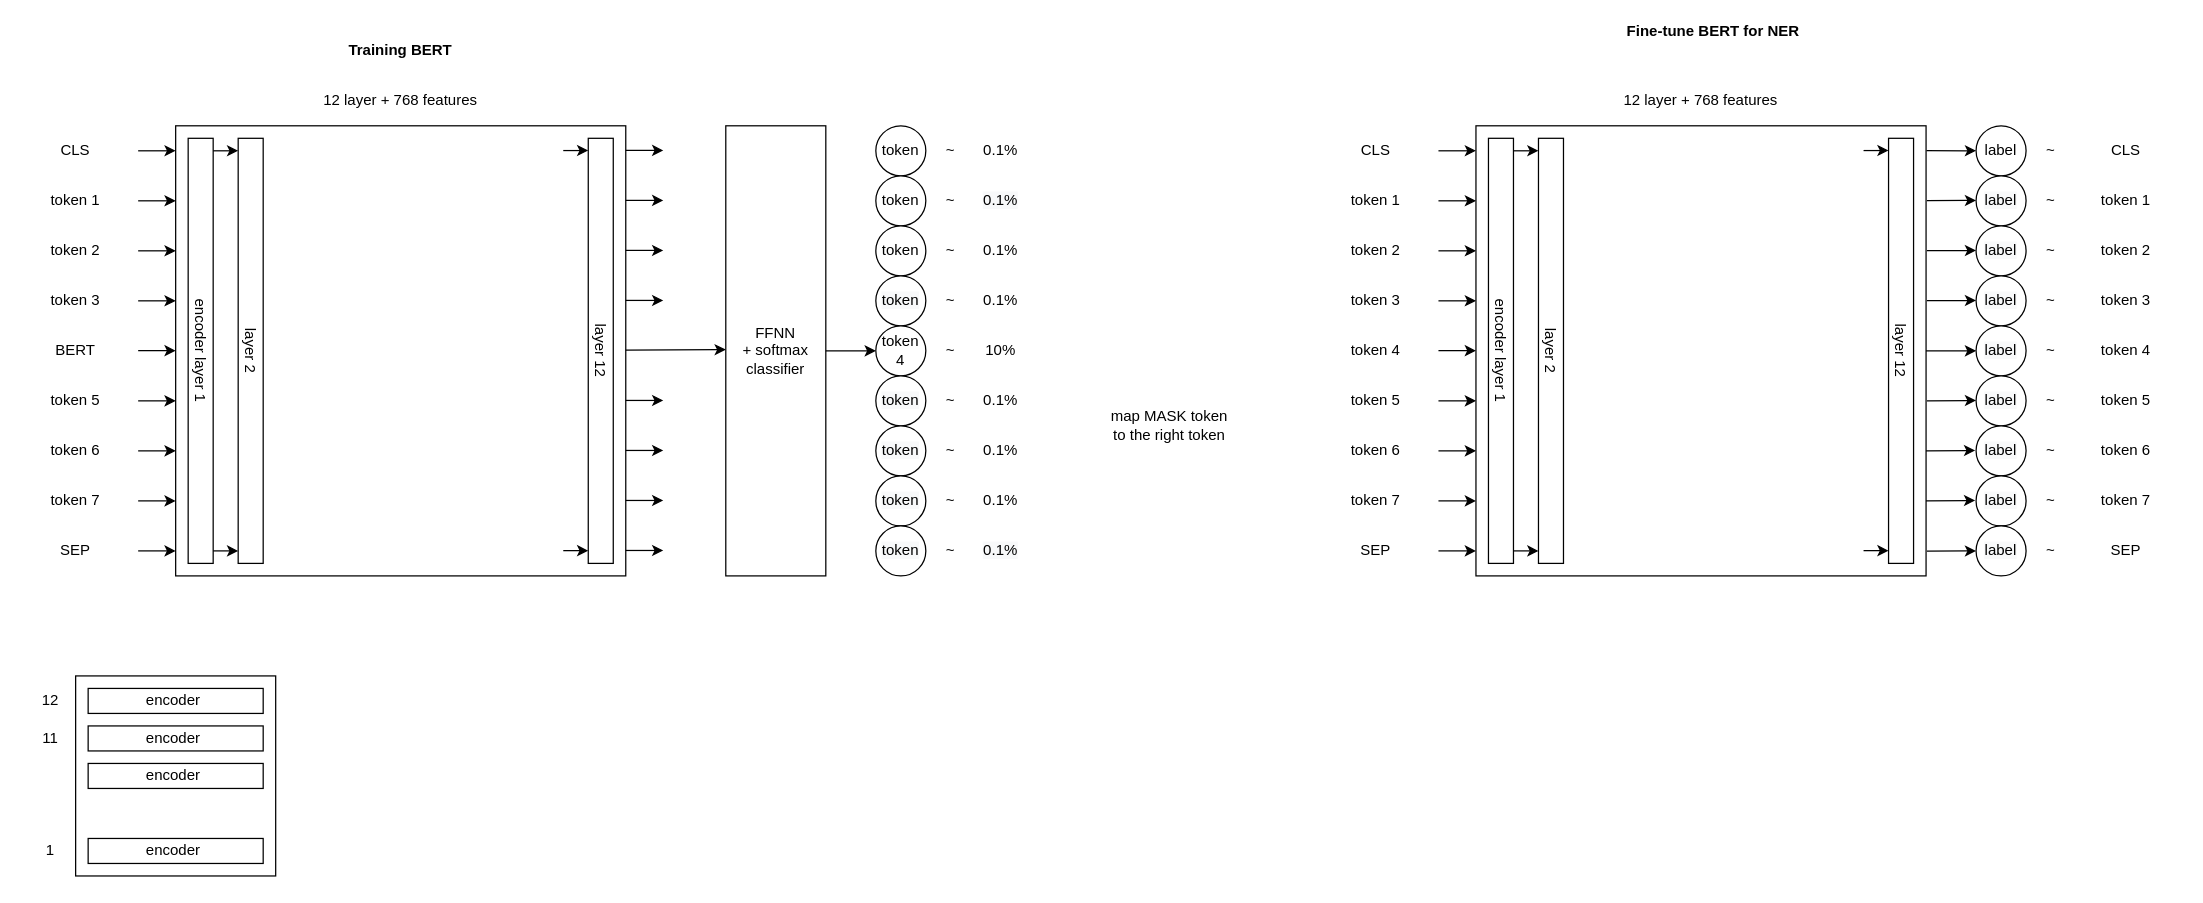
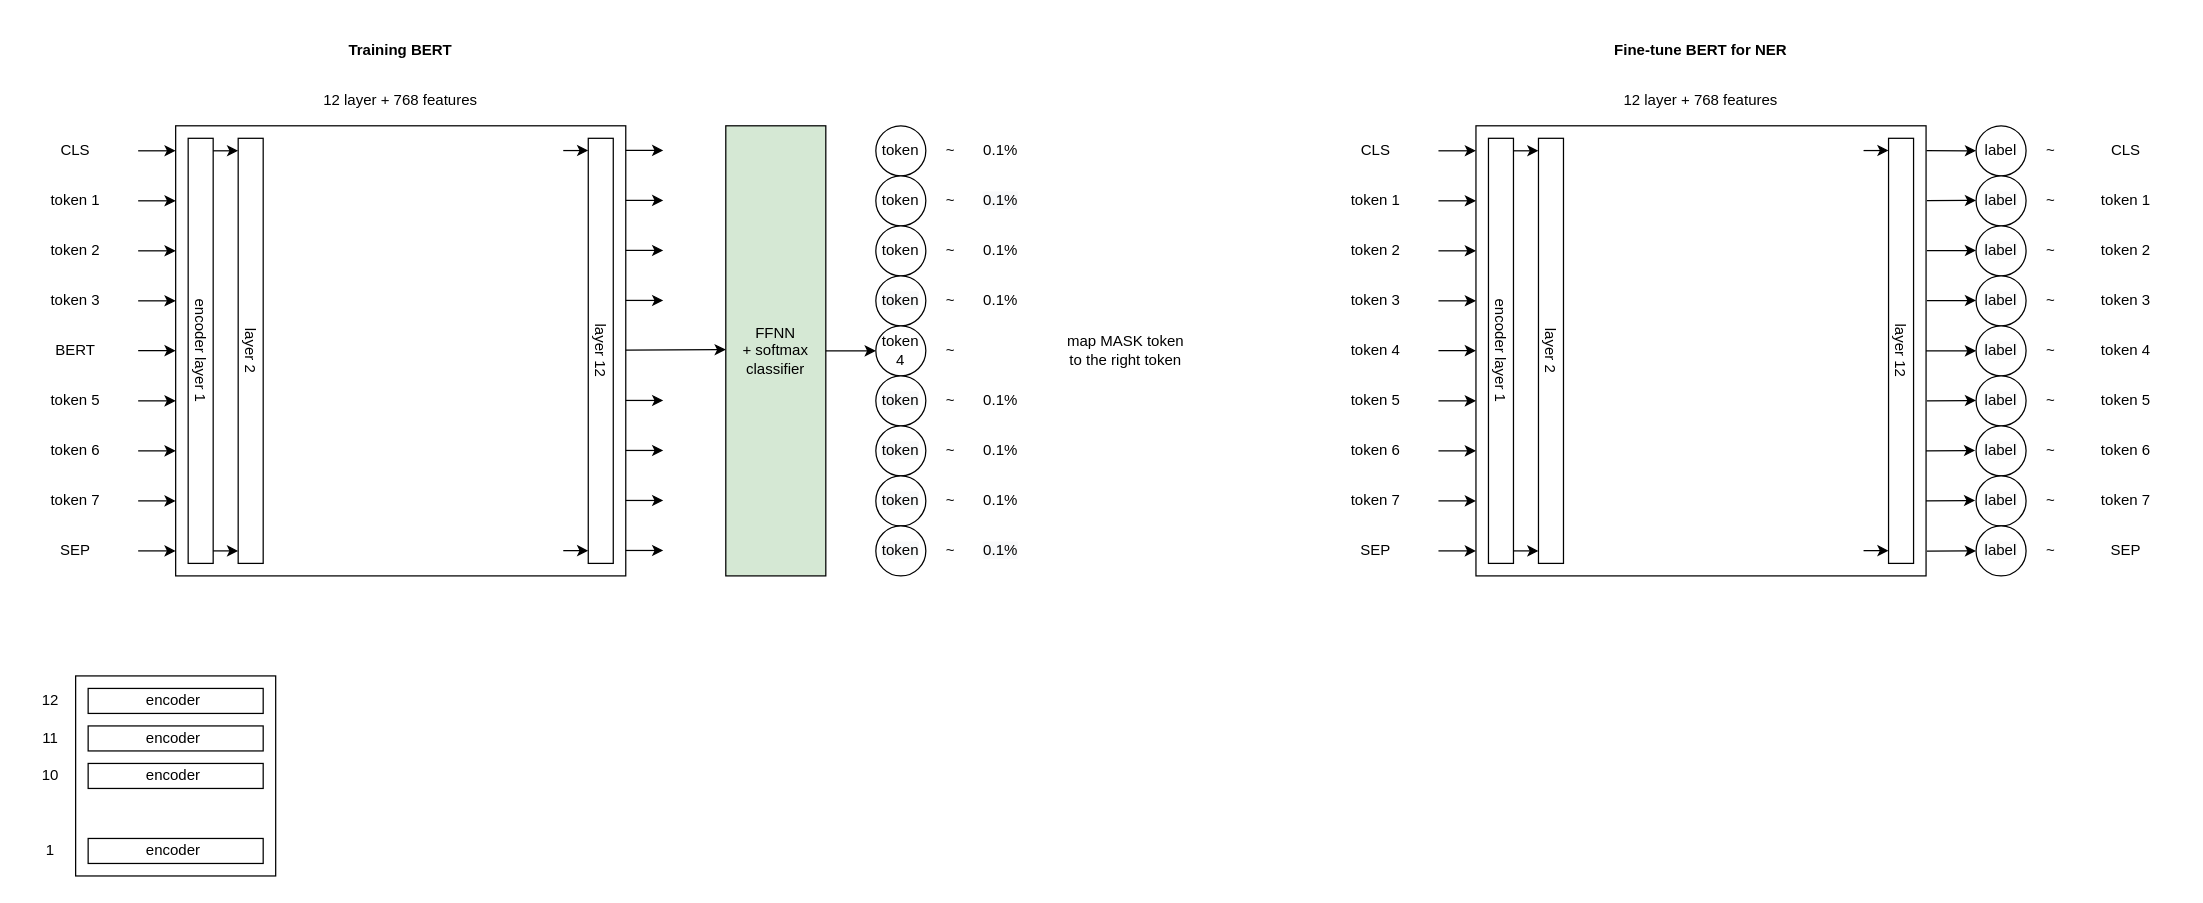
node "Fine-tune BERT for NER": moved (1713, 32) -> (1701, 51)
node "FFNN + softmax classifier": fillcolor #ffffff -> #d5e8d4
node "10%": removed
node "map MASK token to the right token": moved (1169, 426) -> (1126, 351)
node "10": added
